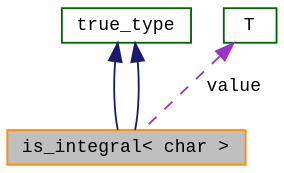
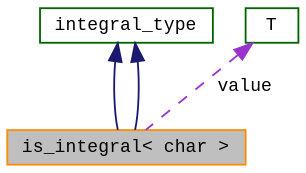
node "true_type": label "true_type" -> "integral_type"
